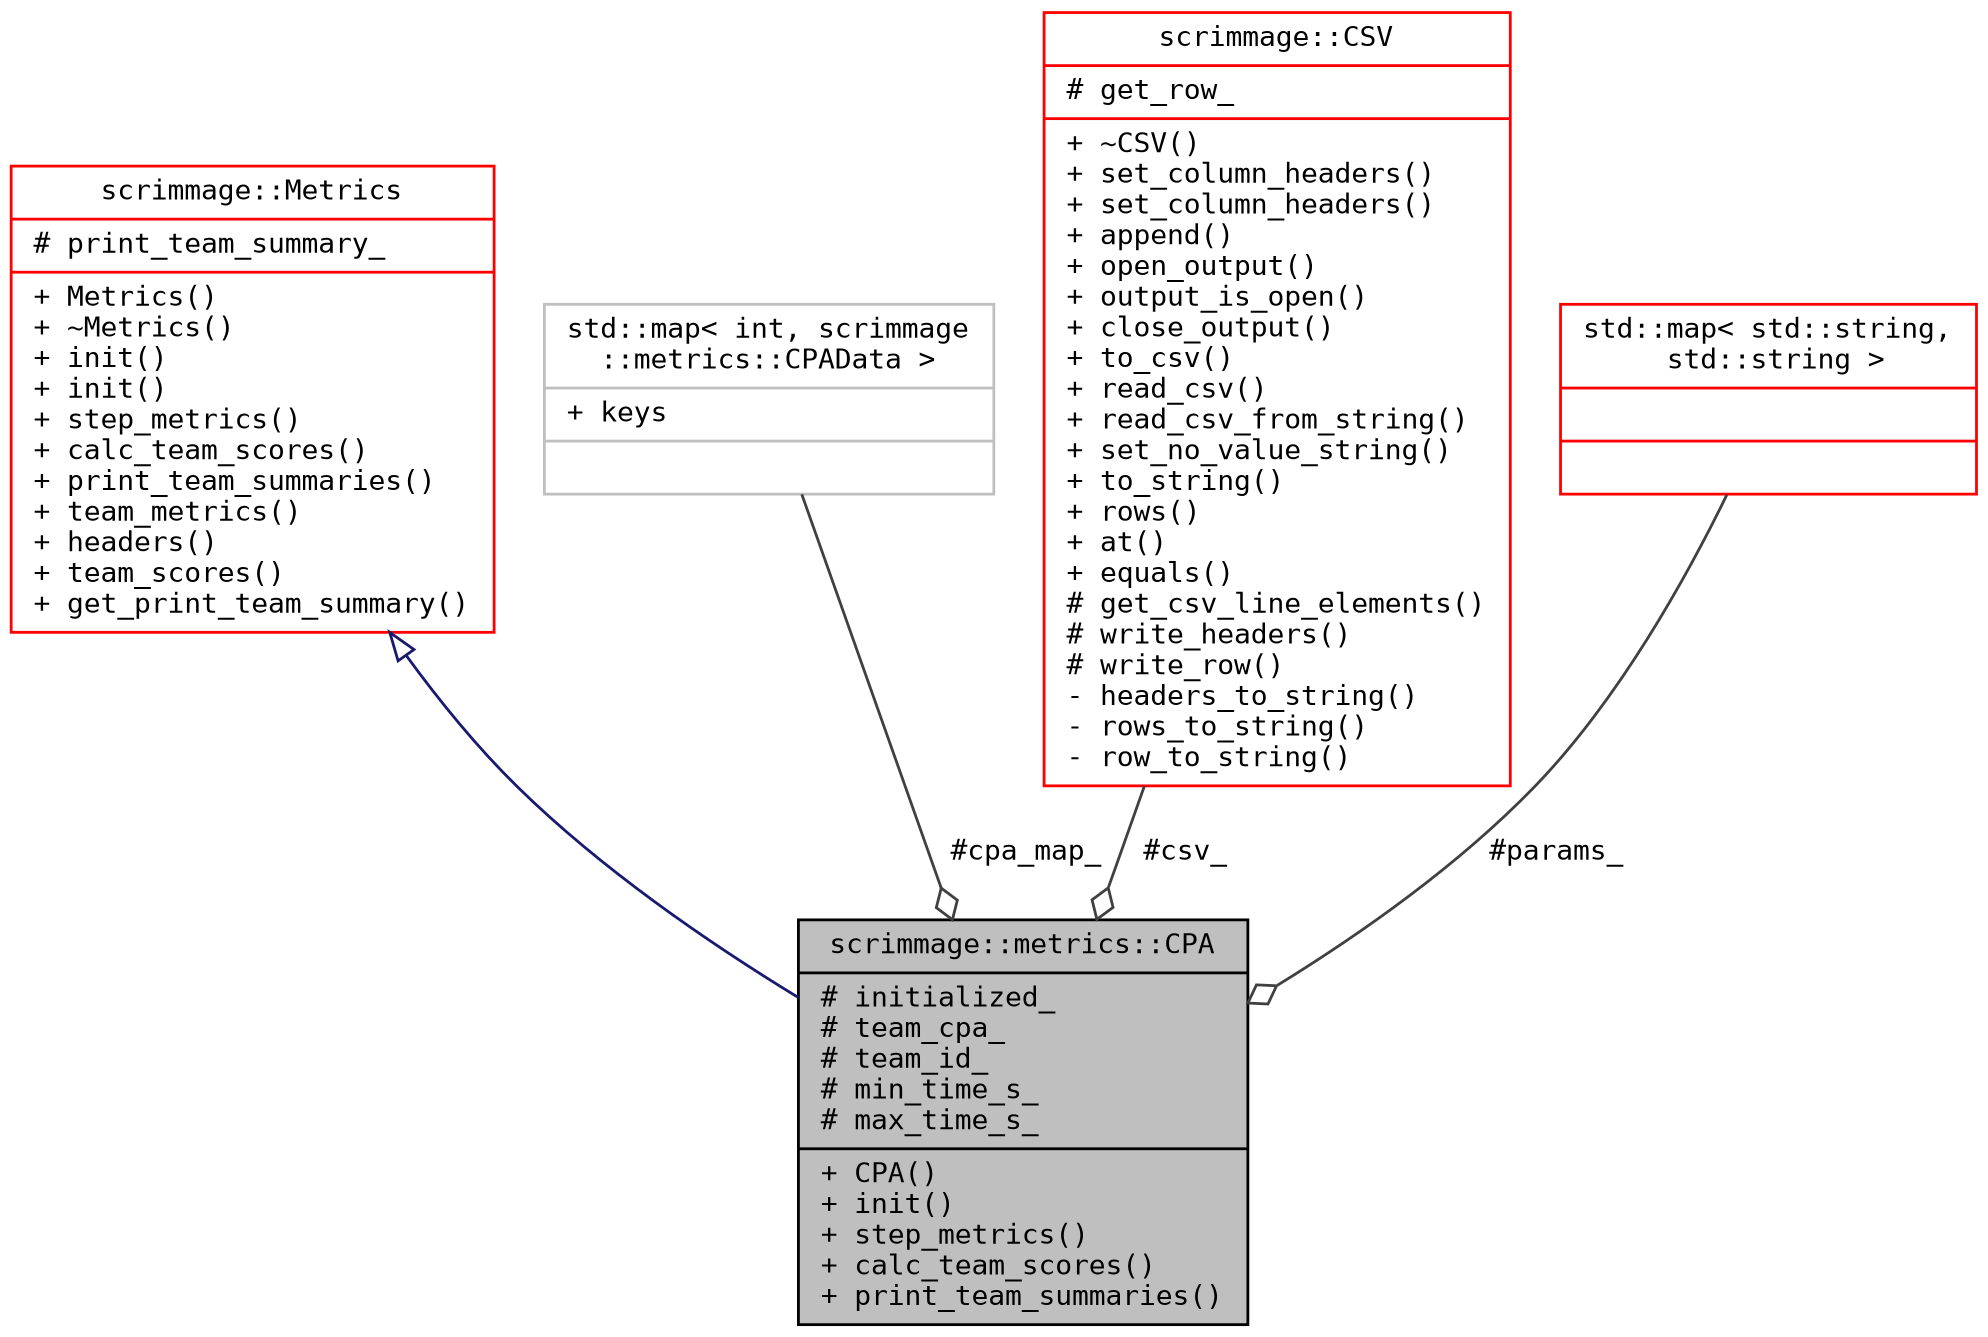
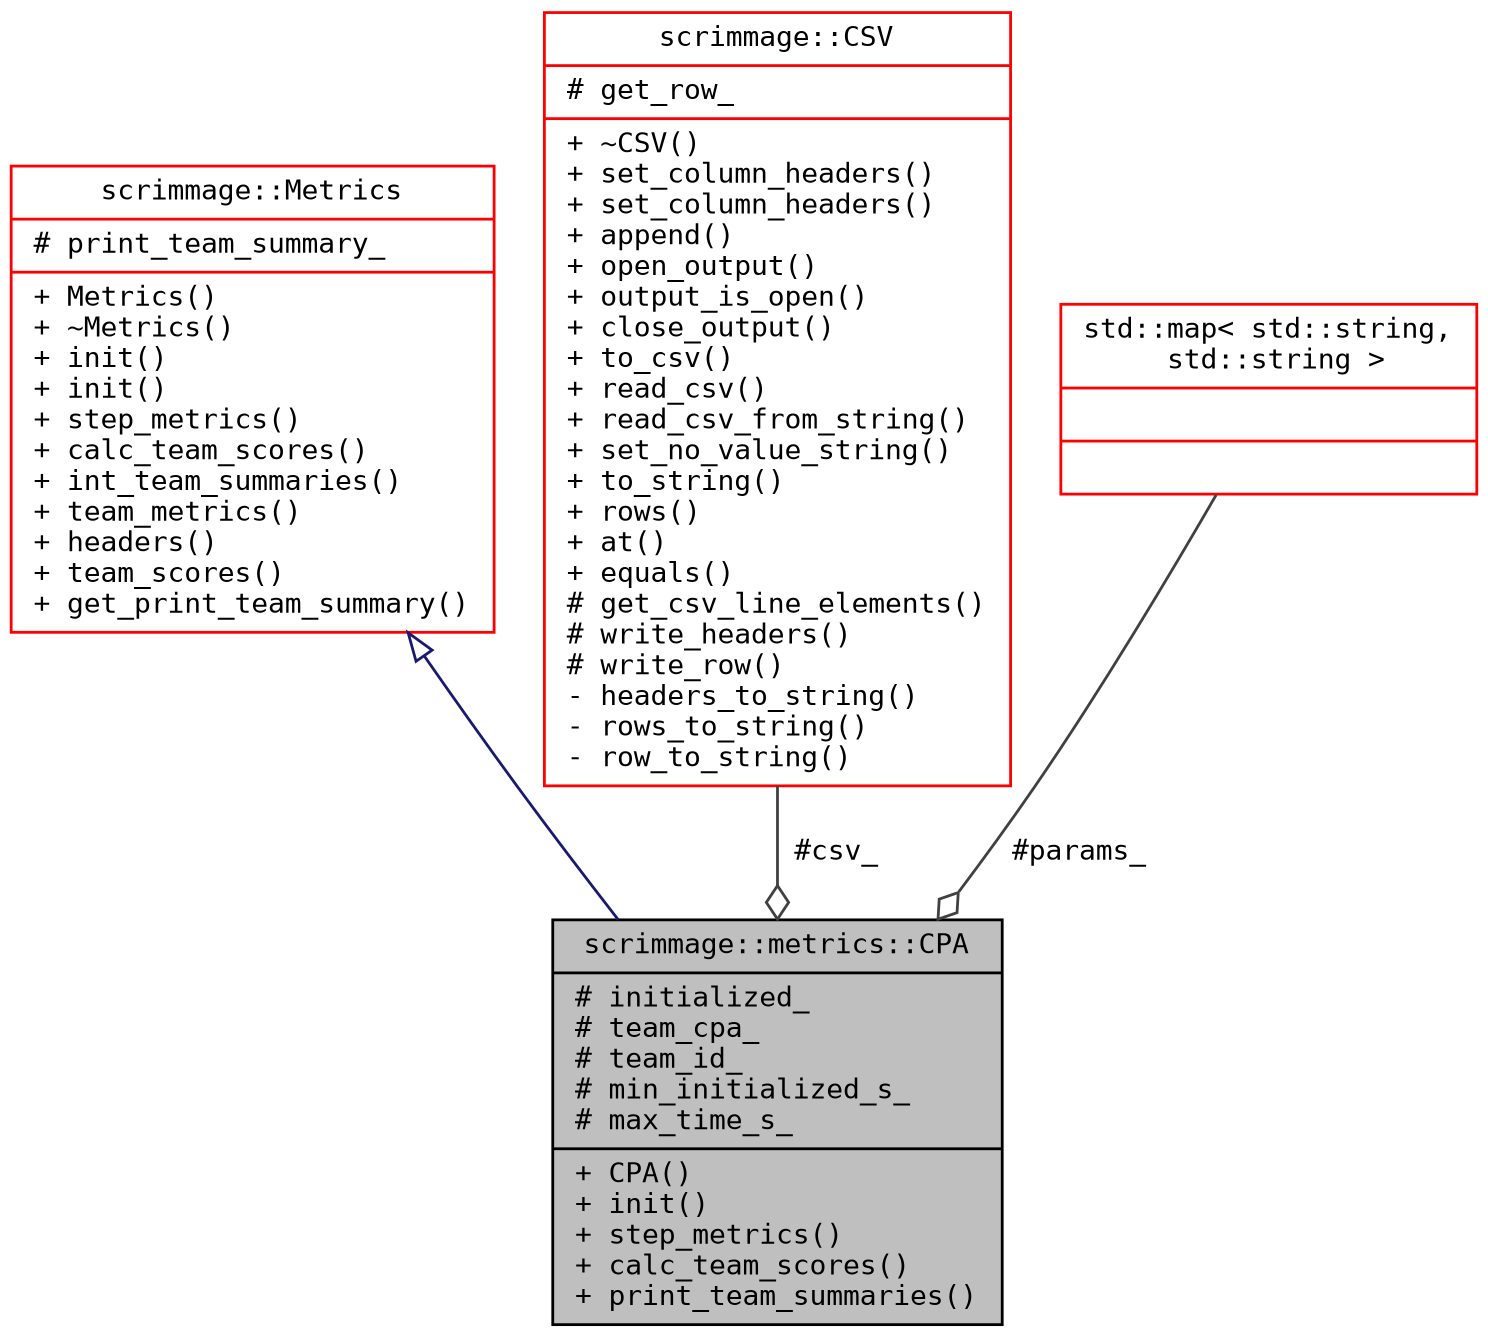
node "std::map< int, scrimmage": removed
node "scrimmage::Metrics": text "+ print_team_summaries()" -> "+ int_team_summaries()"
node "scrimmage::metrics::CPA": text "# min_time_s_" -> "# min_initialized_s_"
